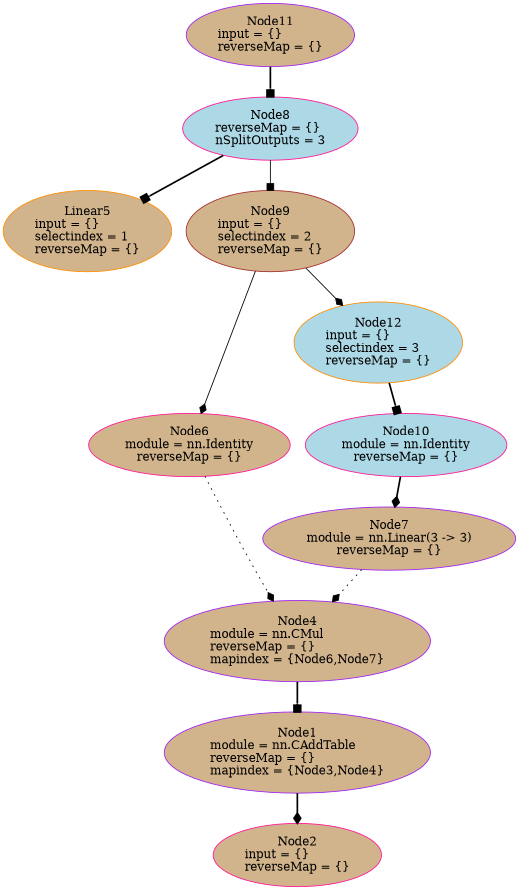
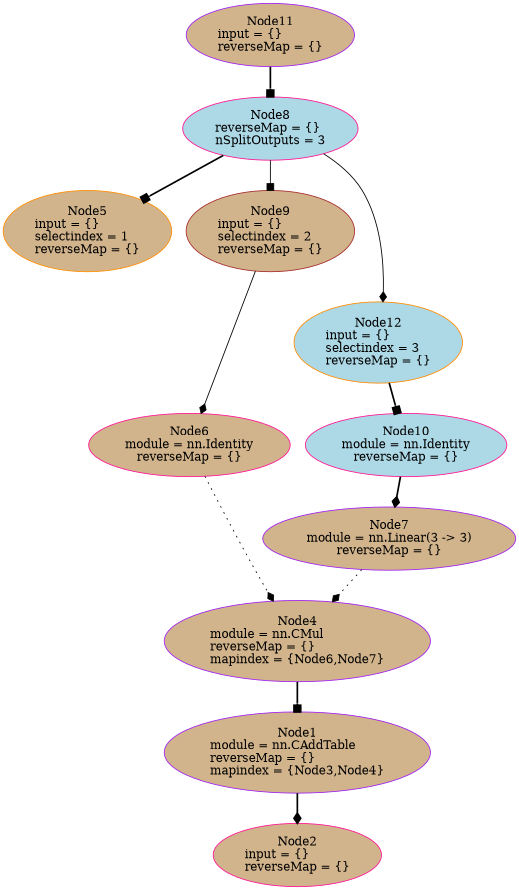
node "Linear5 input = {} selectindex = 1 reverseMap = {}": label "Linear5 input = {} selectindex = 1 reverseMap = {}" -> "Node5 input = {} selectindex = 1 reverseMap = {}"
edge "Node9 input = {} selectindex = 2 reverseMap = {}" -> "Node12 input = {} selectindex = 3 reverseMap = {}": now "Node8 reverseMap = {} nSplitOutputs = 3" -> "Node12 input = {} selectindex = 3 reverseMap = {}"
